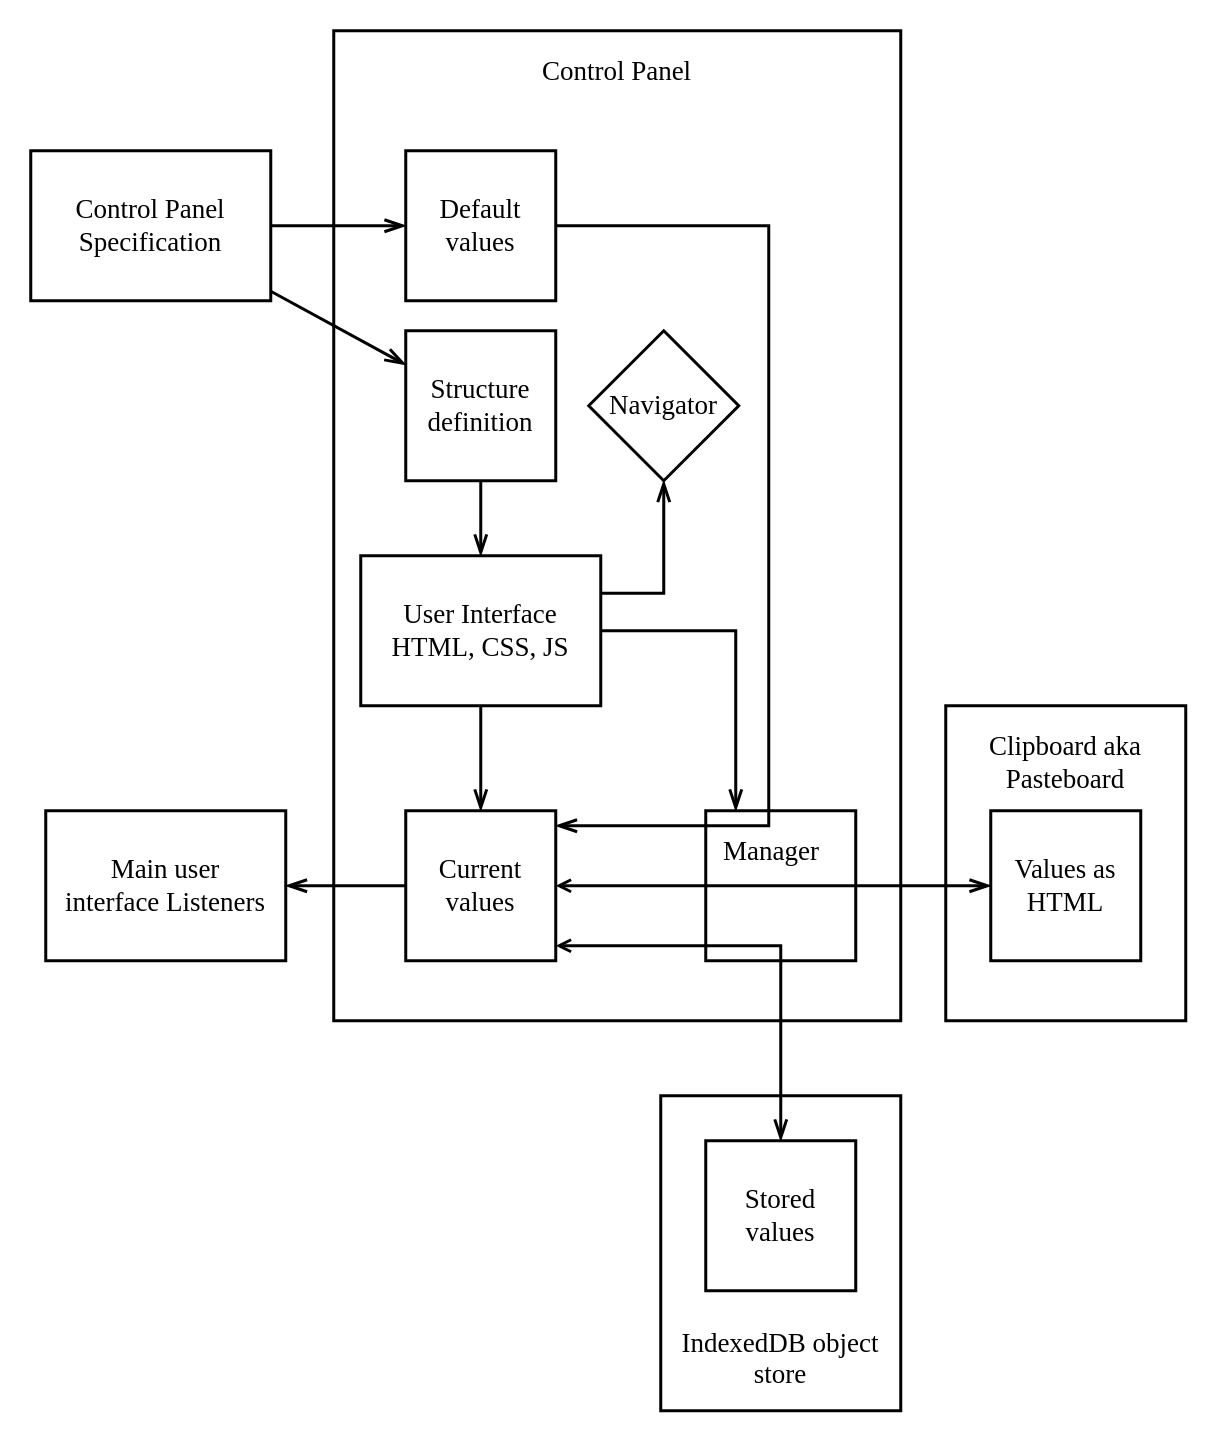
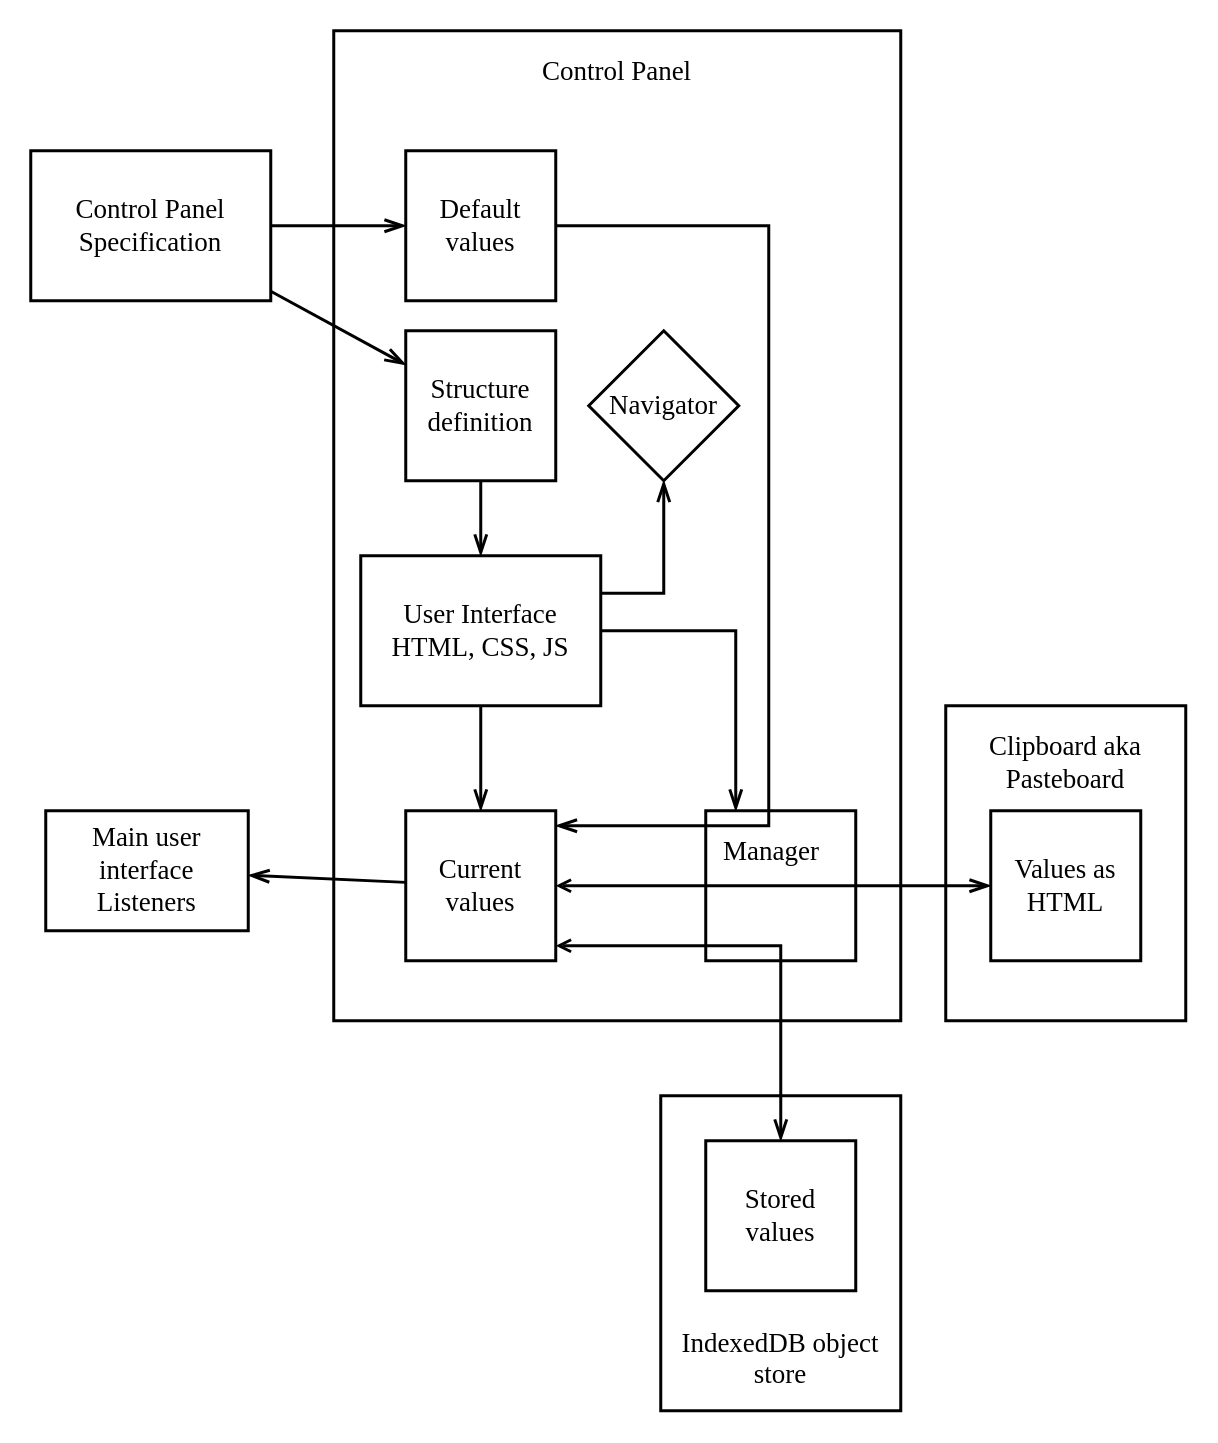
node "Main user interface Listeners": size 240x150 -> 203x120
